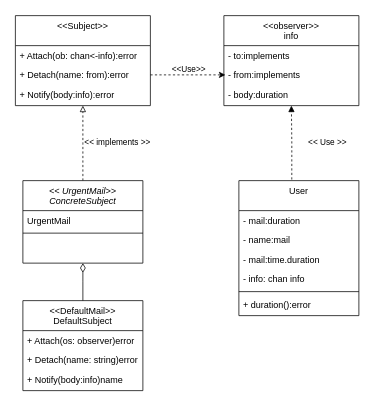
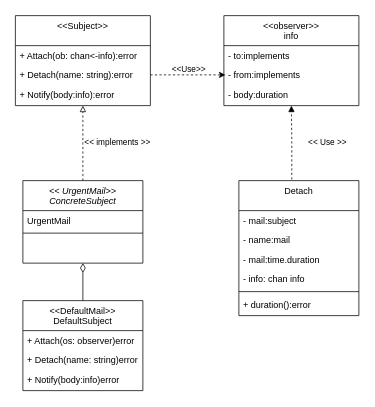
node "+ Detach(name: from):error": label "+ Detach(name: from):error" -> "+ Detach(name: string):error"
node "User": label "User" -> "Detach"
node "- mail:duration": label "- mail:duration" -> "- mail:subject"
node "+ Notify(body:info)name": label "+ Notify(body:info)name" -> "+ Notify(body:info)error"
